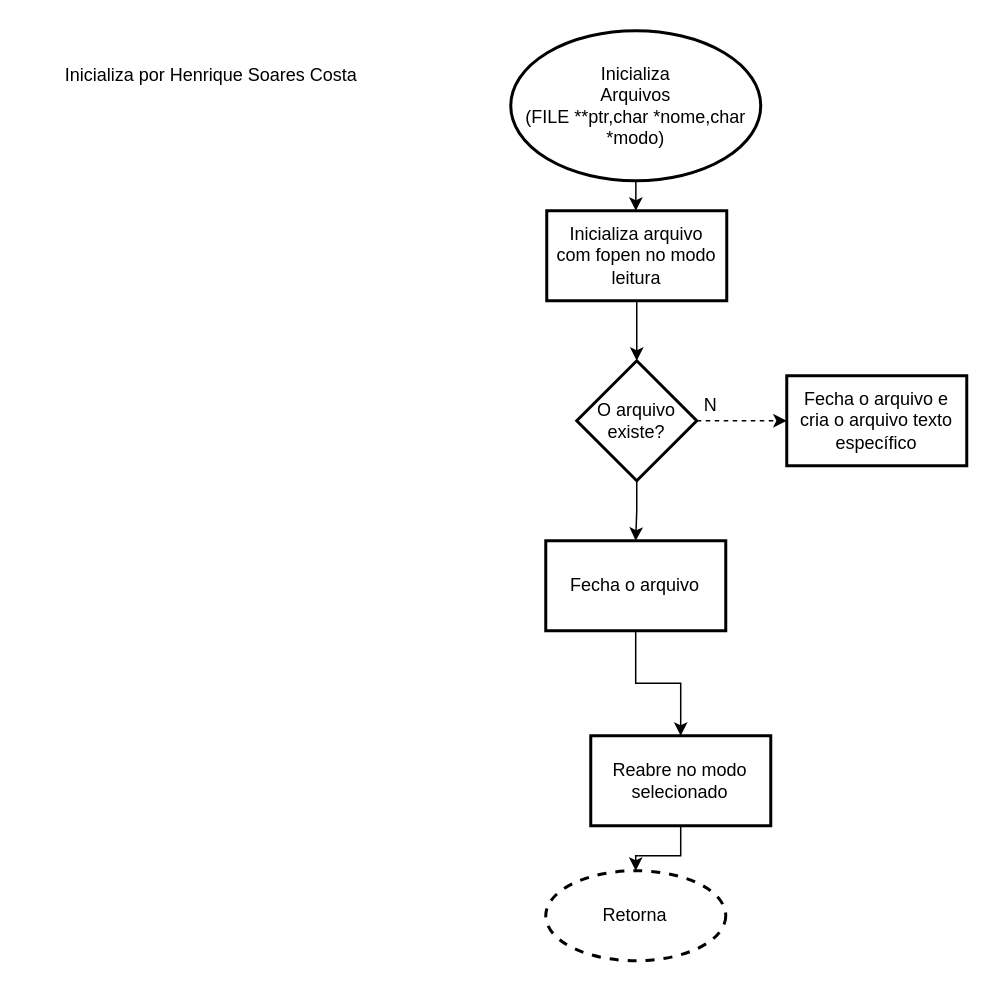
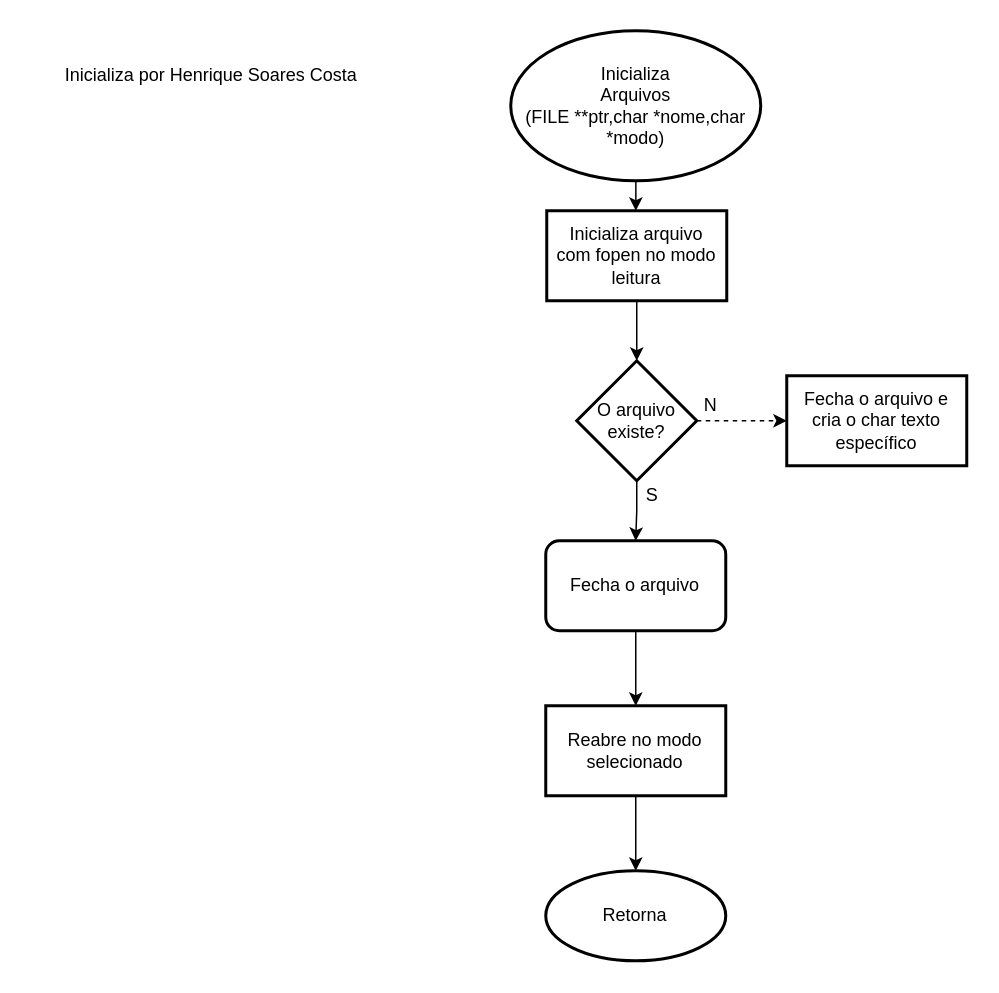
node "Fecha o arquivo e cria o arquivo texto específico": label "Fecha o arquivo e cria o arquivo texto específico" -> "Fecha o arquivo e cria o char texto específico"
node "S": added
node "Fecha o arquivo": shape rectangle -> rounded rectangle
node "Reabre no modo selecionado": moved (681, 781) -> (636, 751)
node "Retorna": style dashed -> solid
